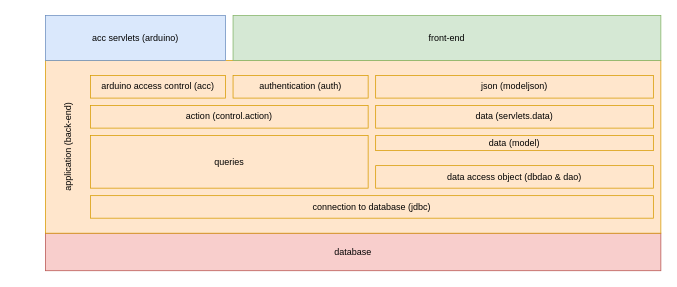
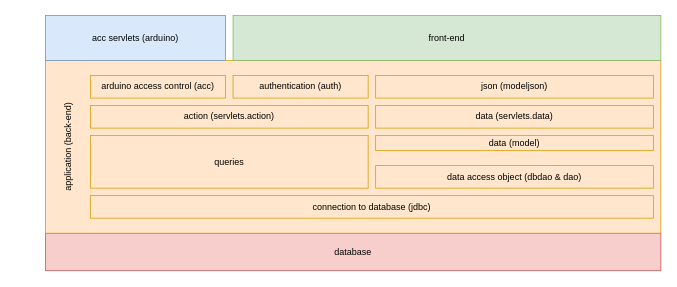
node "action (control.action)": label "action (control.action)" -> "action (servlets.action)"
